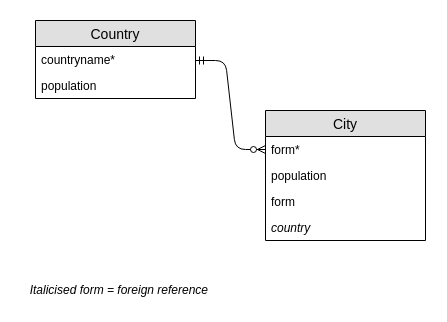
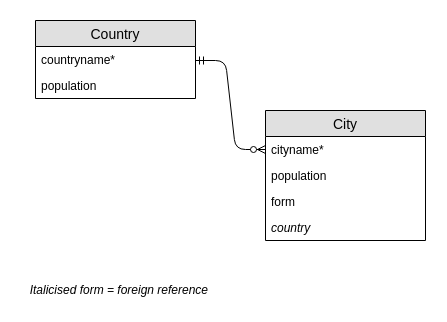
node "form*": label "form*" -> "cityname*"
